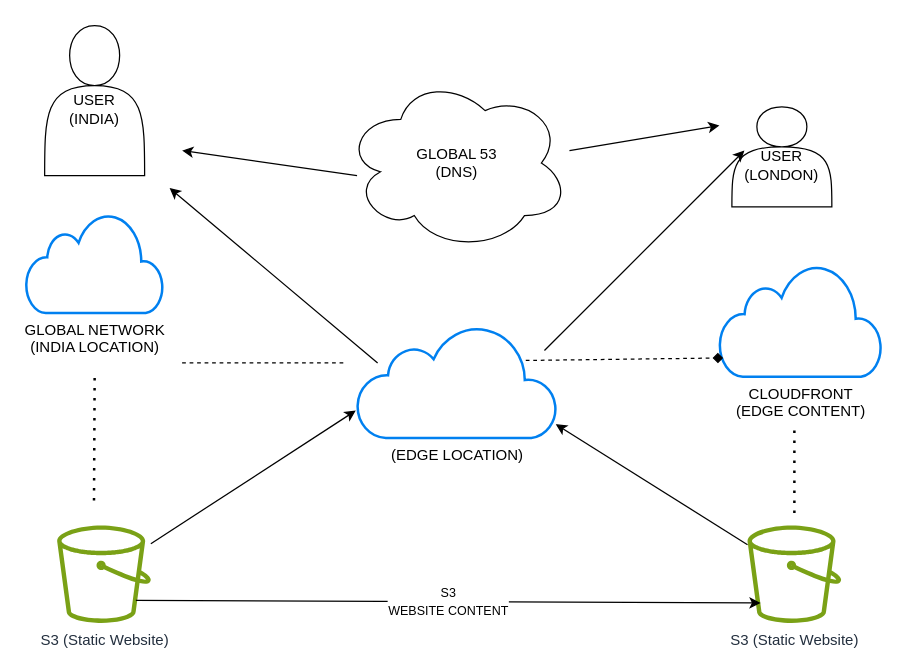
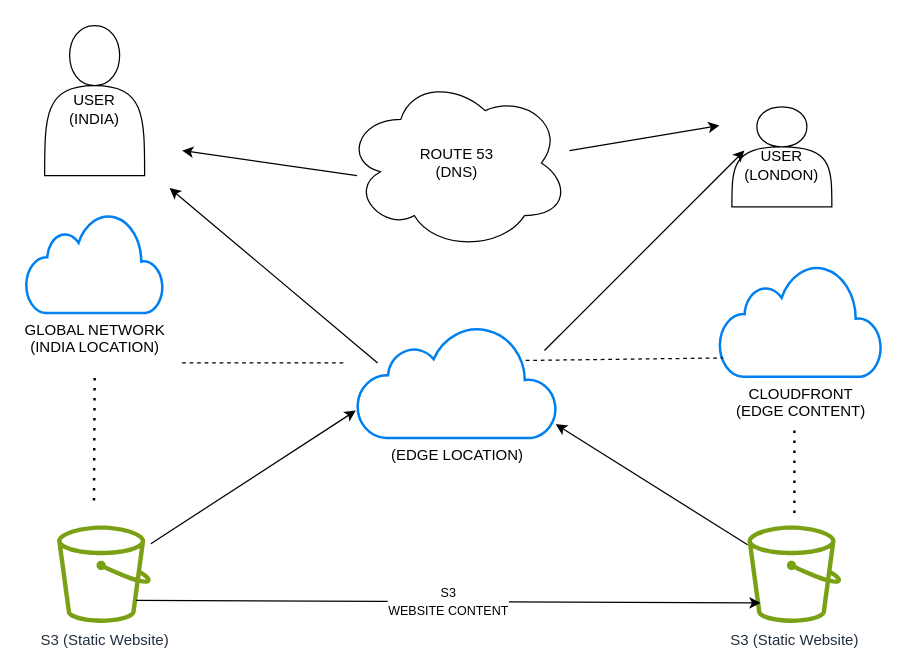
node "GLOBAL 53 (DNS)": label "GLOBAL 53 (DNS)" -> "ROUTE 53 (DNS)"
edge "(EDGE LOCATION)" -> "CLOUDFRONT (EDGE CONTENT)": arrowhead diamond -> none
